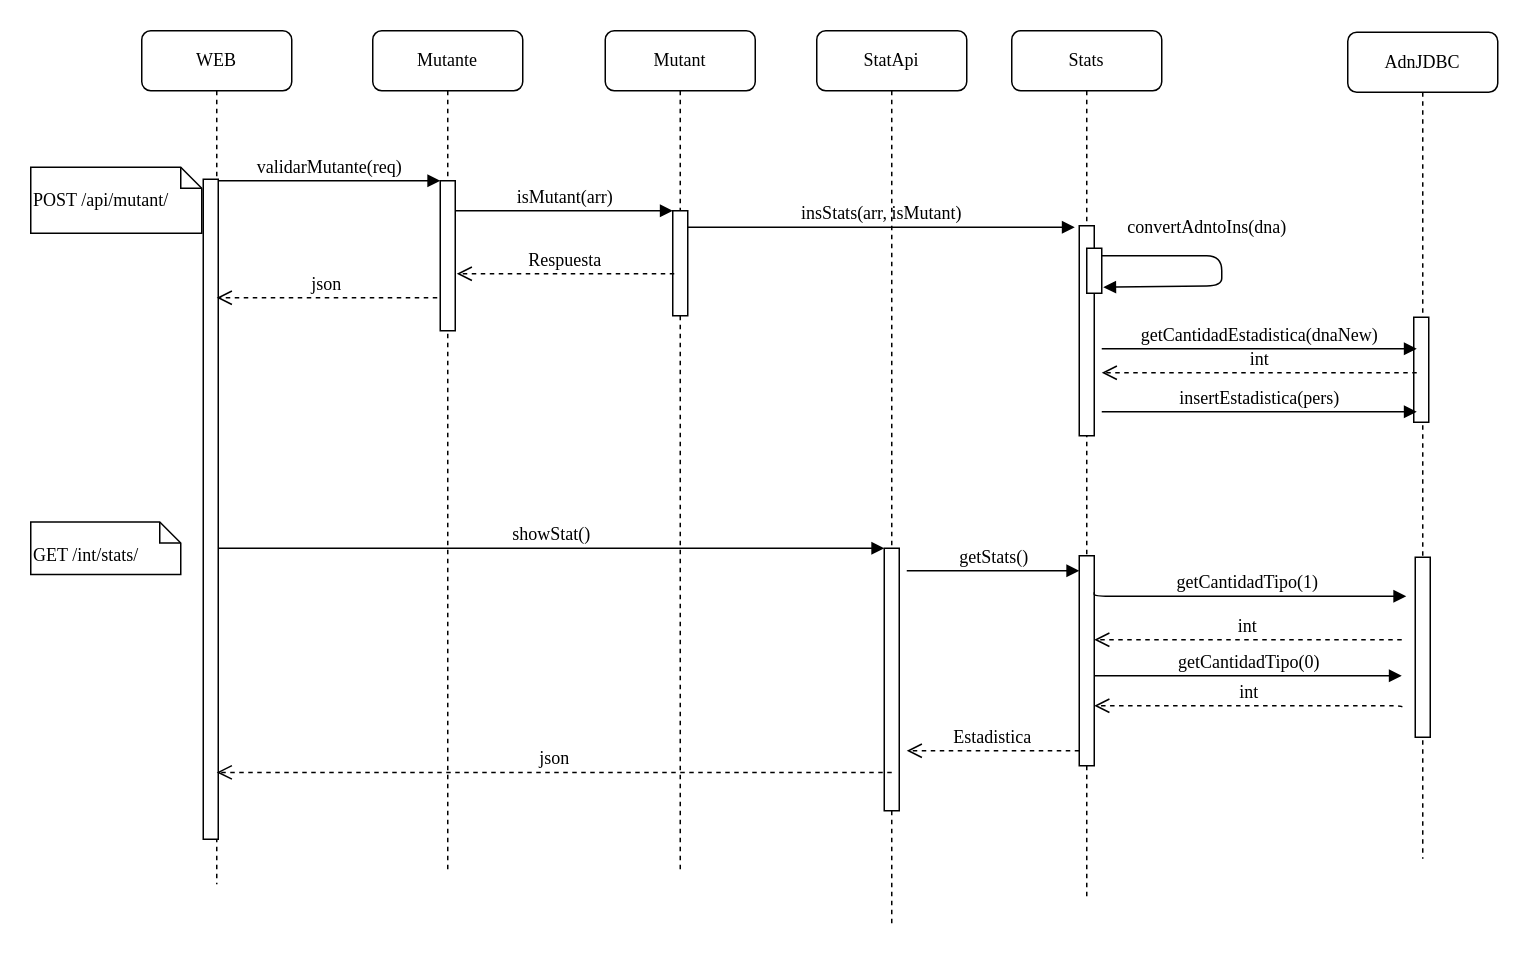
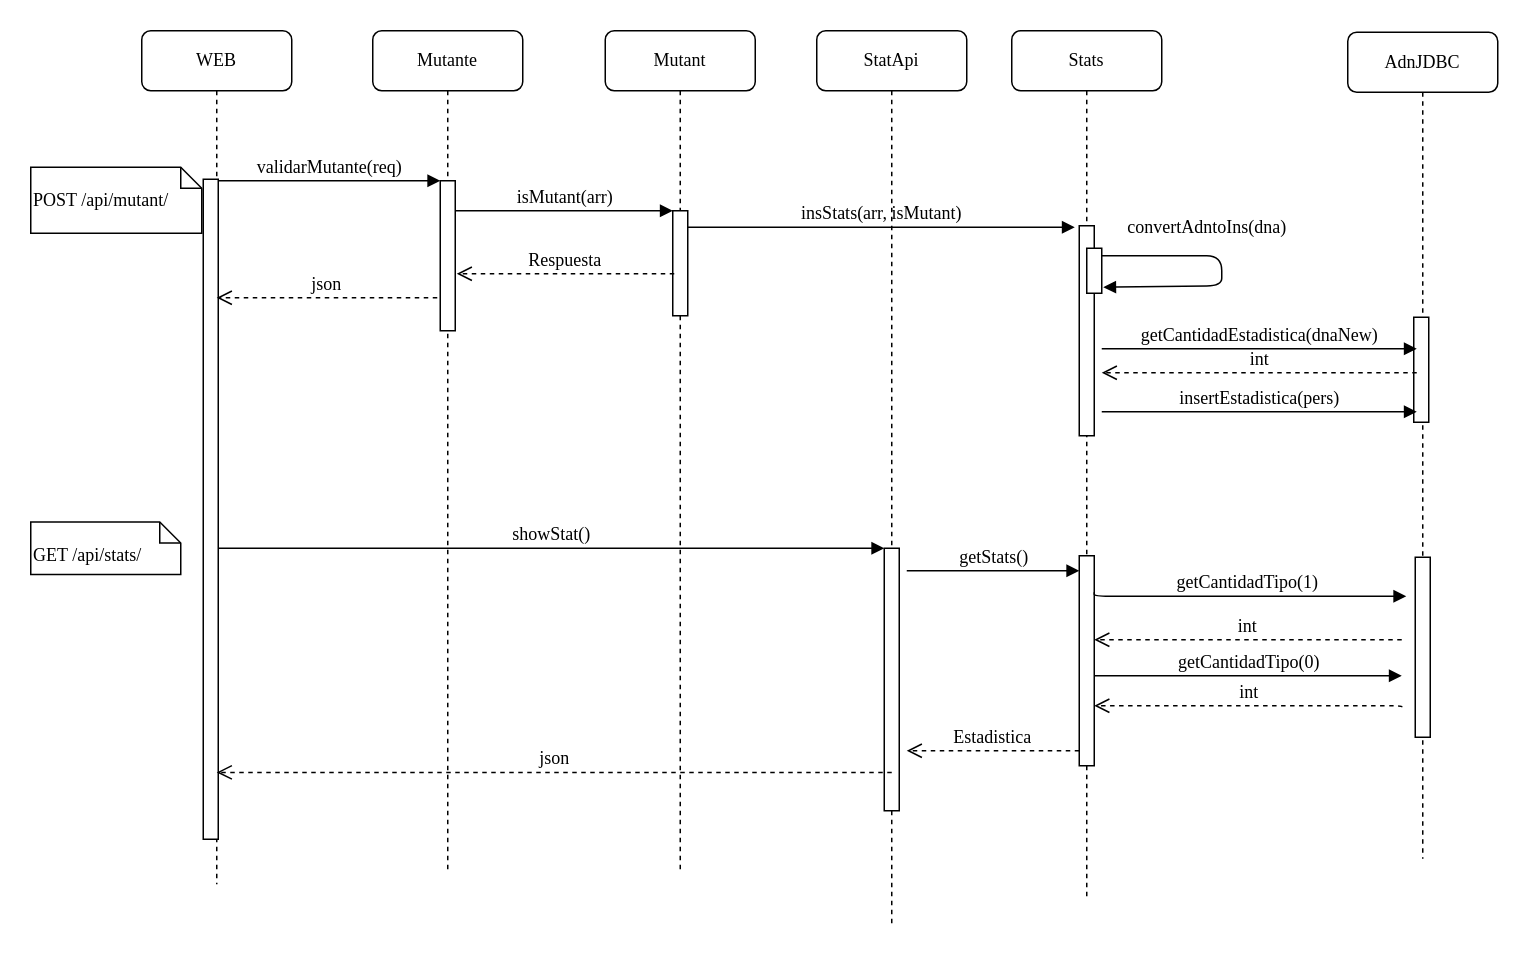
node "GET /int/stats/": label "GET /int/stats/" -> "GET /api/stats/"
